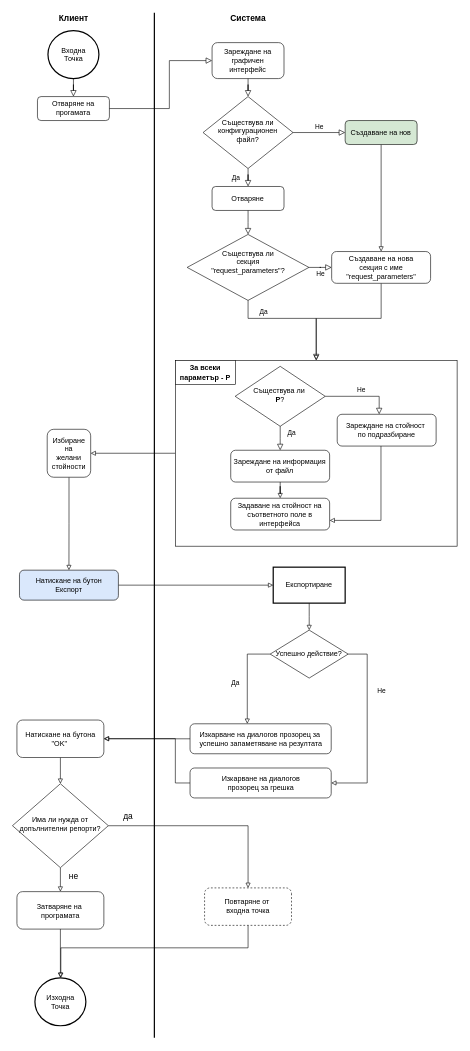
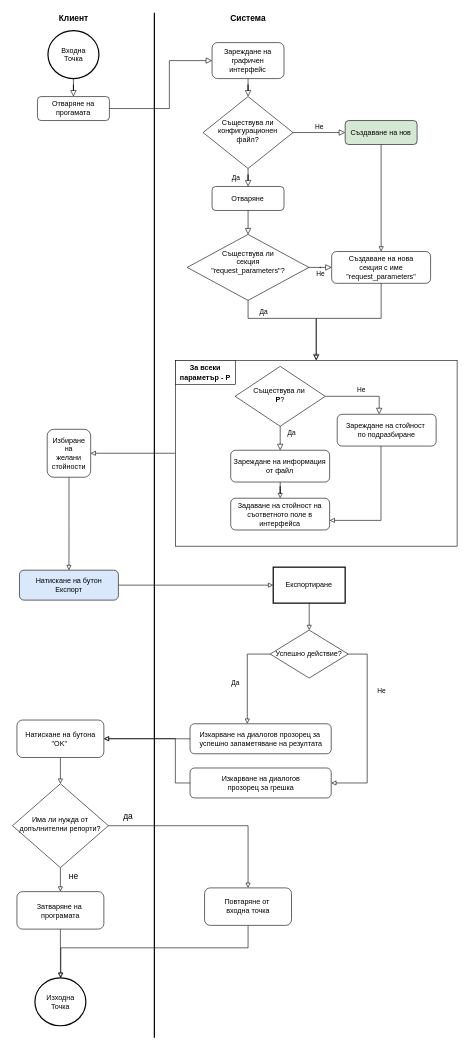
node "Повтаряне от входна точка": style dashed -> solid
